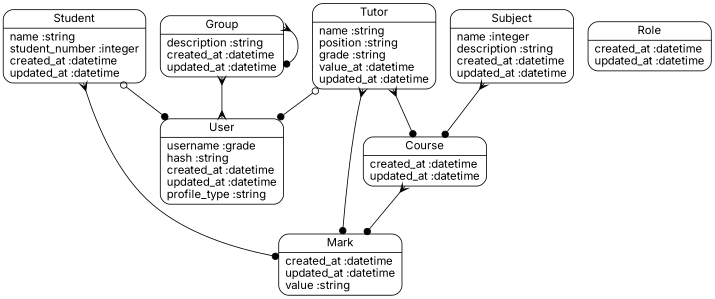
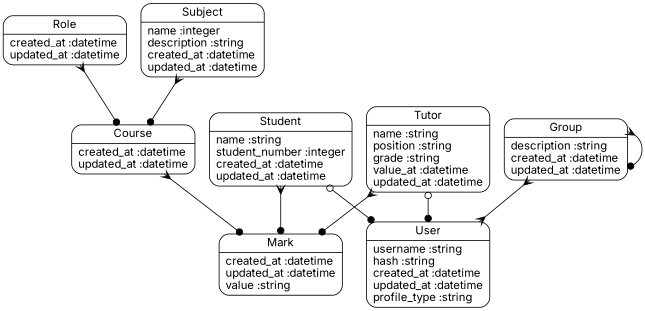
edge "Tutor" -- "Course": now "Role" -- "Course"
node "User": text "username :grade" -> "username :string"
